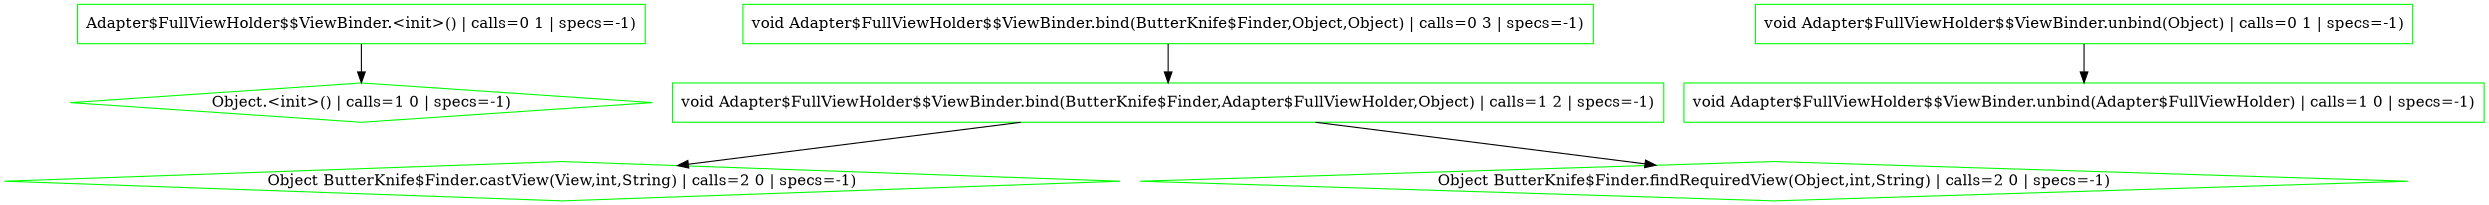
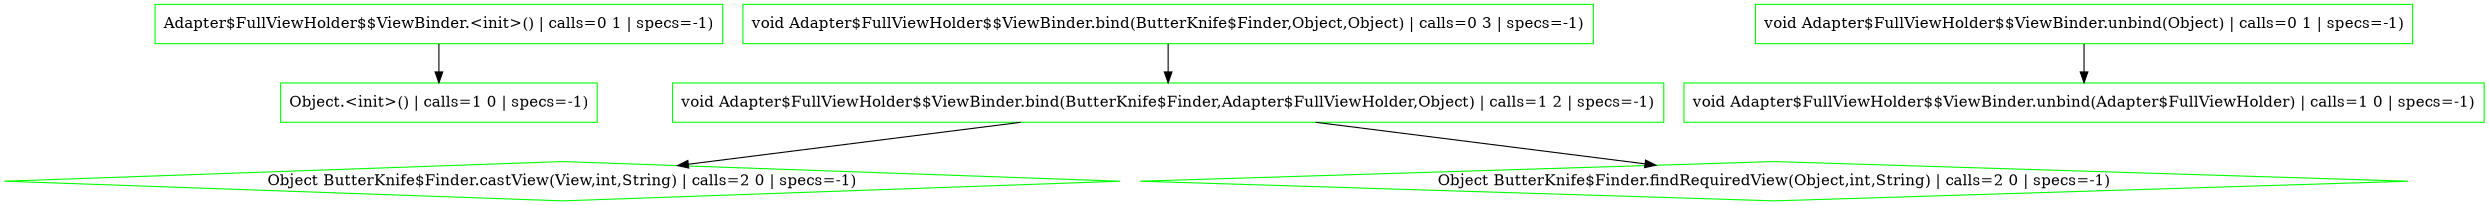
node "Object.<init>() | calls=1 0 | specs=-1)": shape diamond -> box
